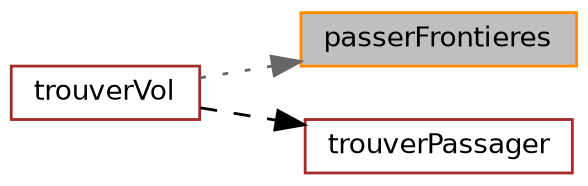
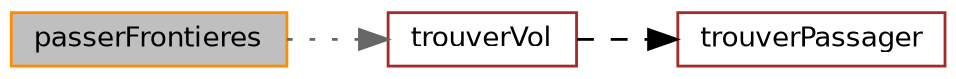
edge "trouverVol" -> "passerFrontieres": reversed
